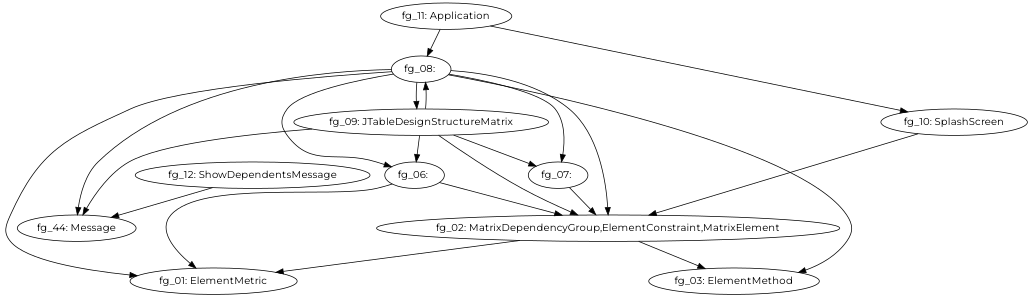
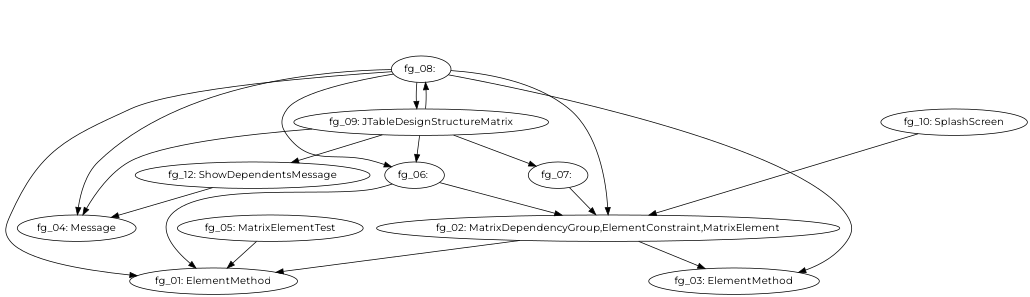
node "fg_11: Application": removed
edge "fg_08:" -> "fg_07:": removed
edge "fg_09: JTableDesignStructureMatrix" -> "fg_02: MatrixDependencyGroup,ElementConstraint,MatrixElement": now "fg_09: JTableDesignStructureMatrix" -> "fg_12: ShowDependentsMessage"
node "fg_44: Message": label "fg_44: Message" -> "fg_04: Message"
node "fg_05: MatrixElementTest": added
node "fg_01: ElementMetric": label "fg_01: ElementMetric" -> "fg_01: ElementMethod"
